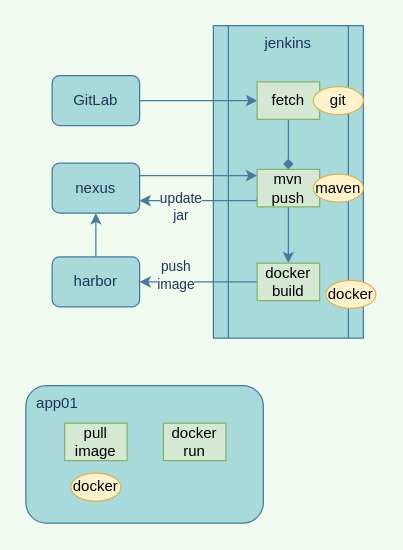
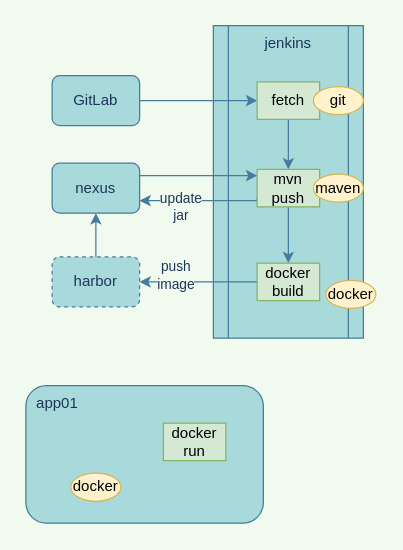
edge "fetch" -> "mvn push": arrowhead diamond -> classic
node "harbor": style solid -> dashed
node "pull image": removed
